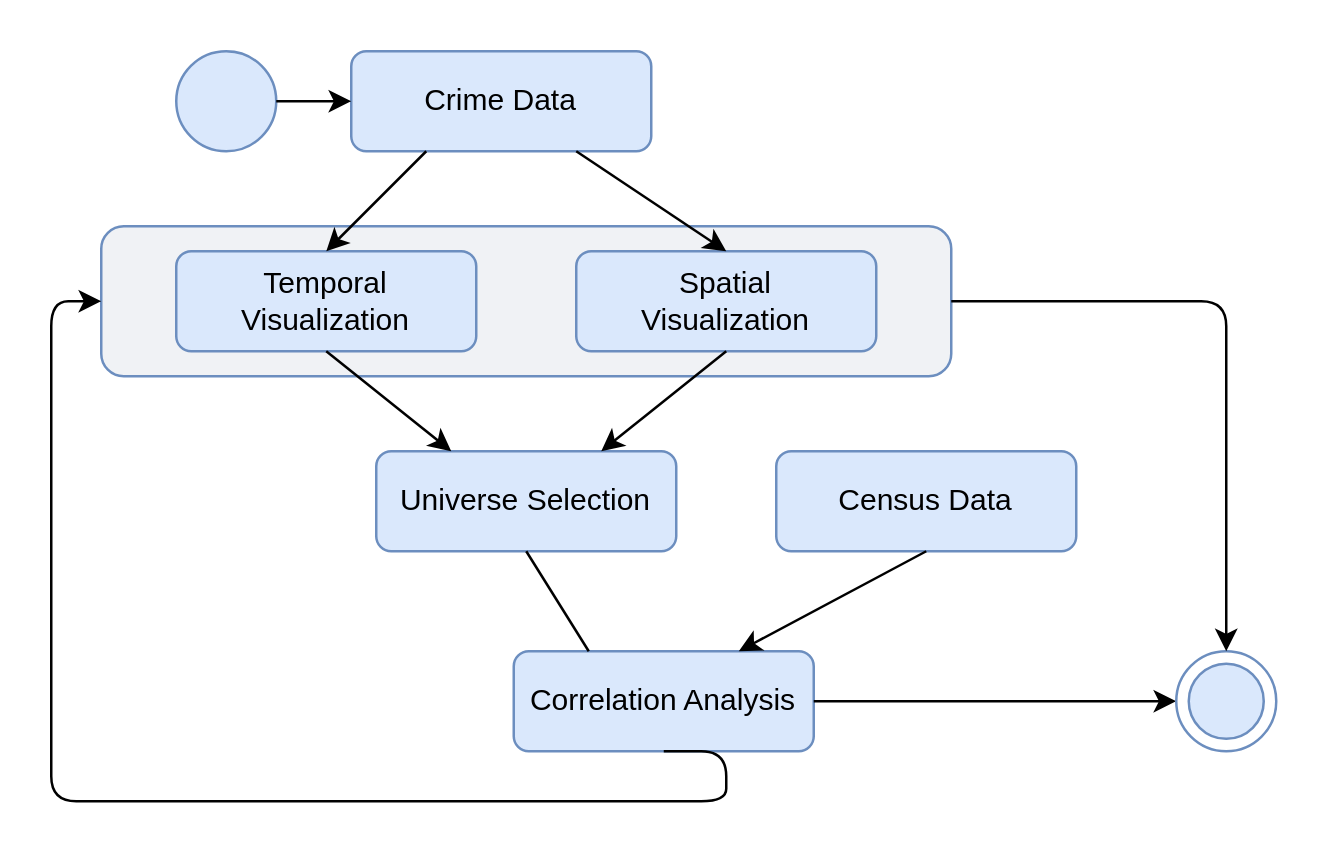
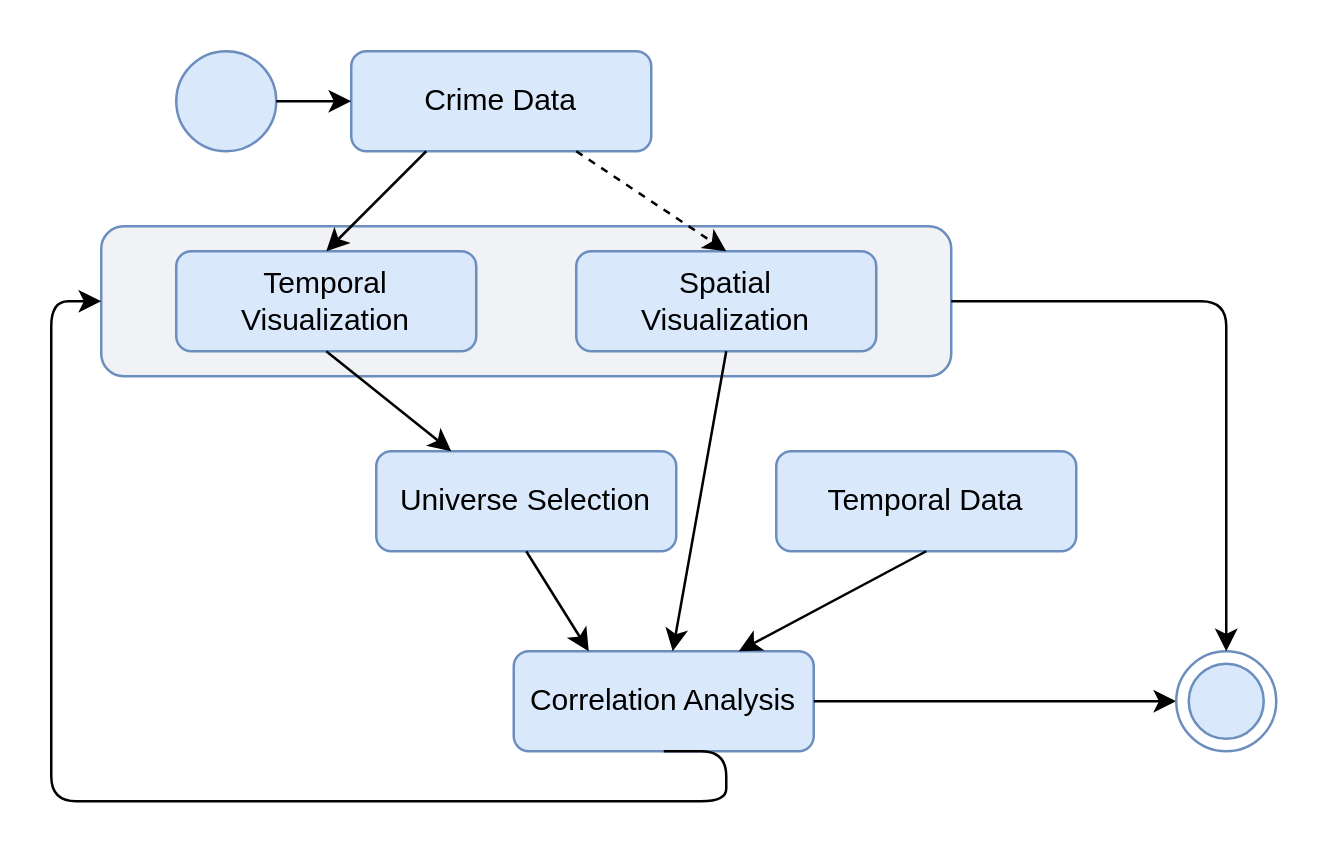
edge "Crime Data" -> "Spatial Visualization": style solid -> dashed
edge "Spatial Visualization" -> "Universe Selection": now "Spatial Visualization" -> "Correlation Analysis"
node "Census Data": label "Census Data" -> "Temporal Data"
edge "Universe Selection" -- "Correlation Analysis": arrowhead none -> classic
